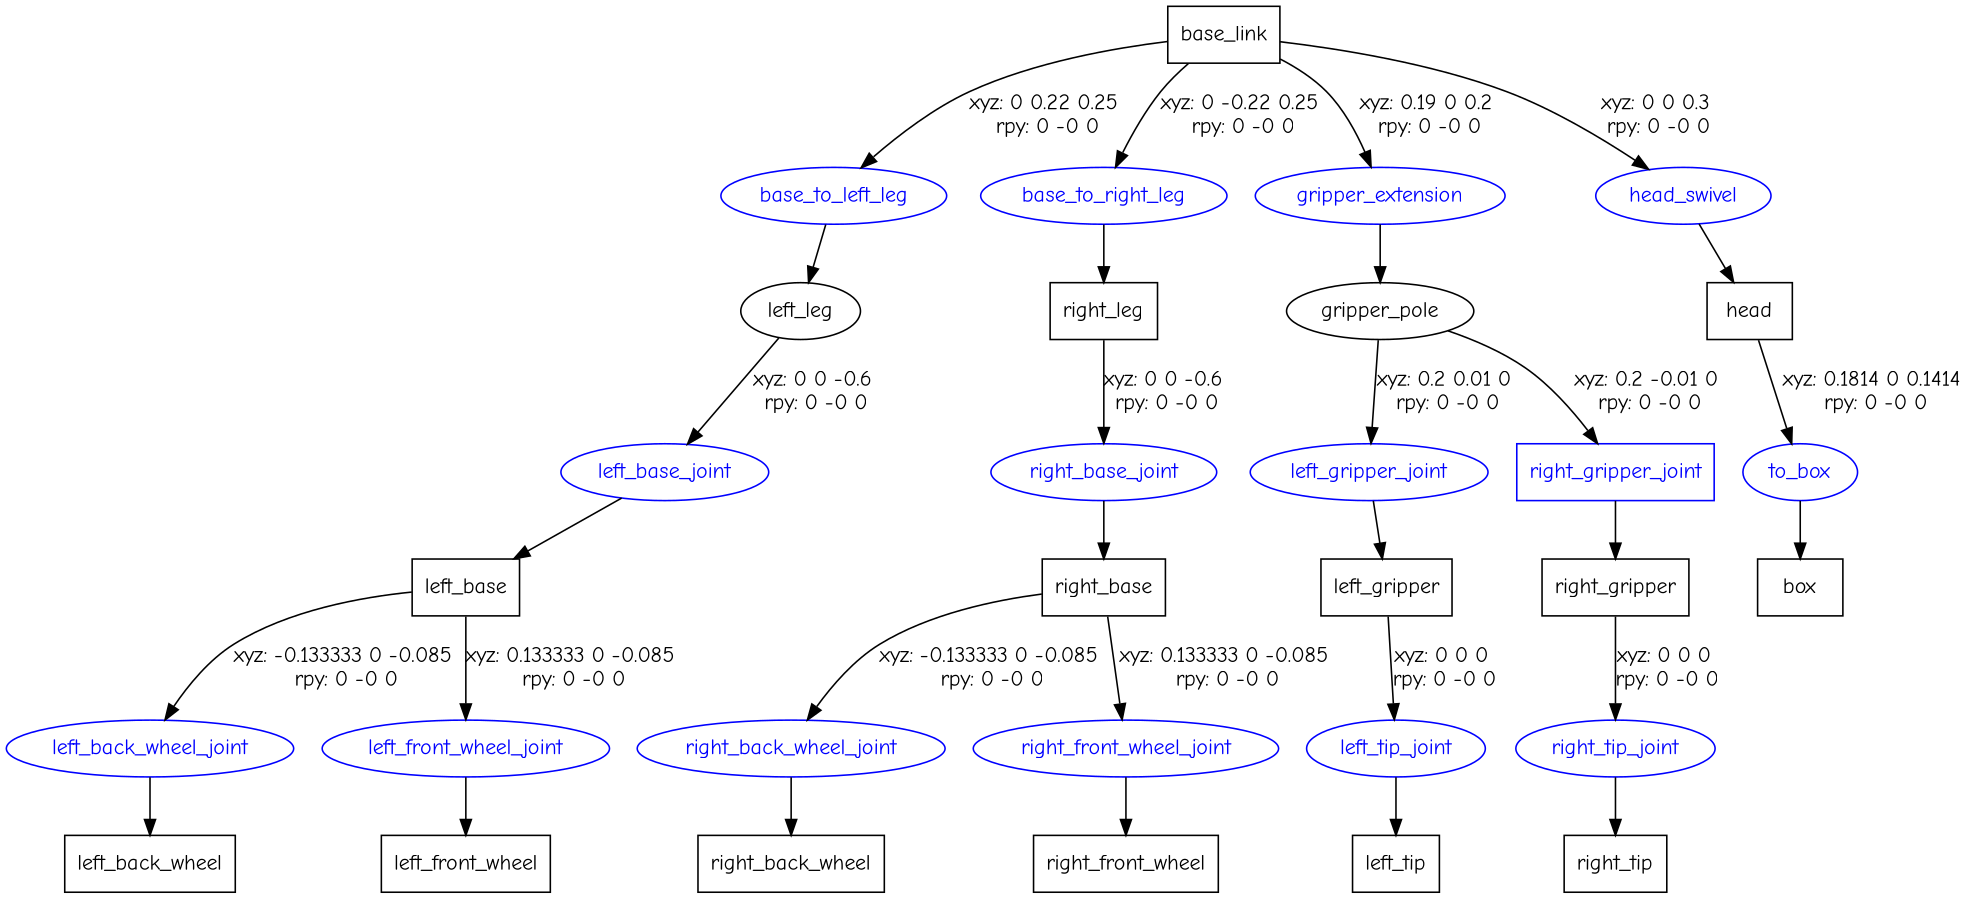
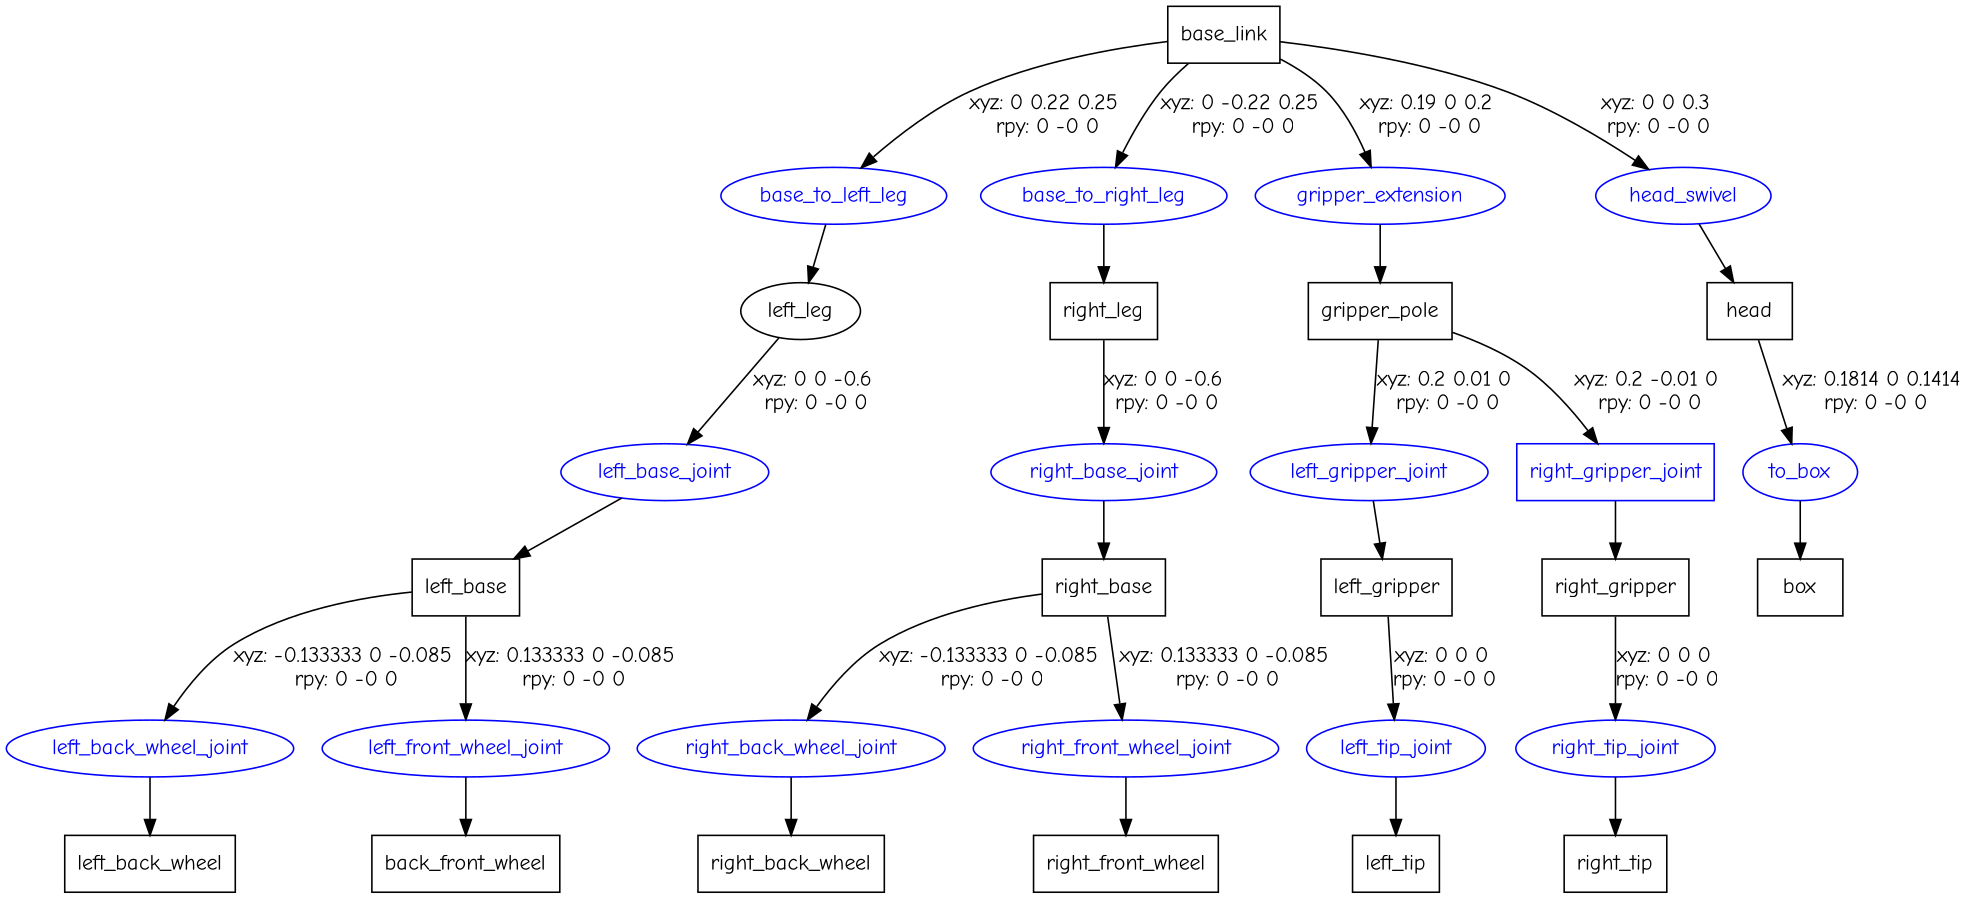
node "gripper_pole": shape ellipse -> box
node "left_front_wheel": label "left_front_wheel" -> "back_front_wheel"
